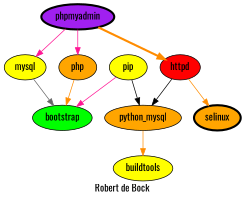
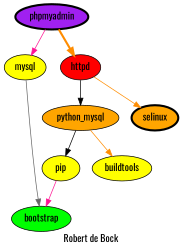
node "php": removed
edge "pip" -> "python_mysql": reversed
